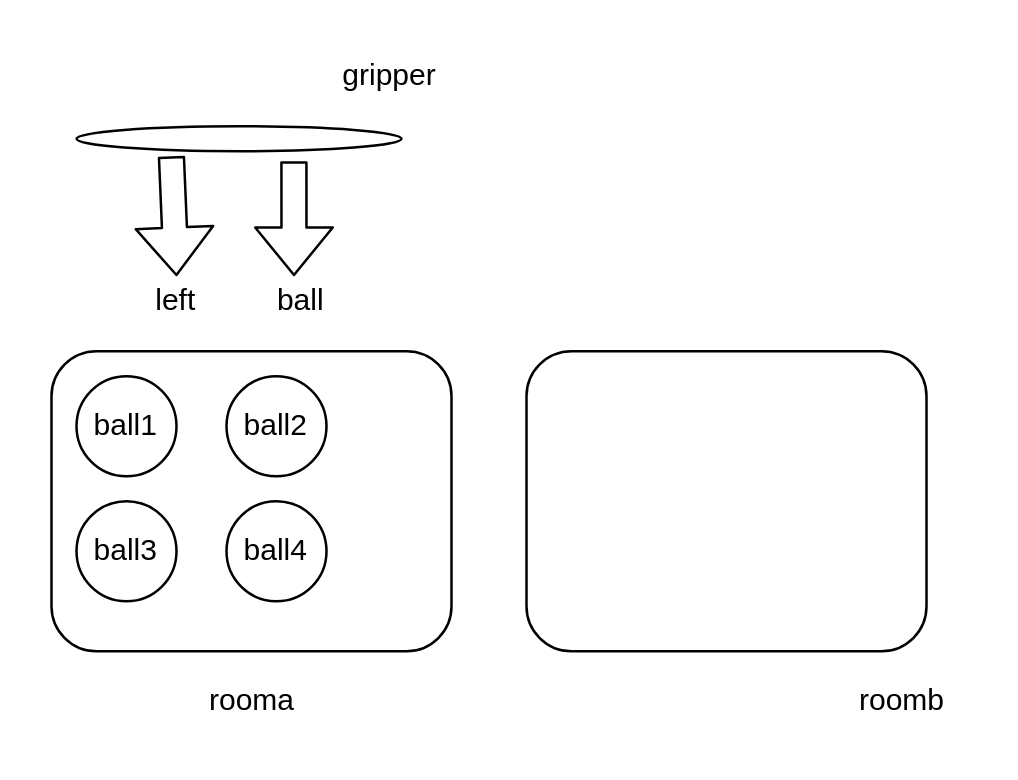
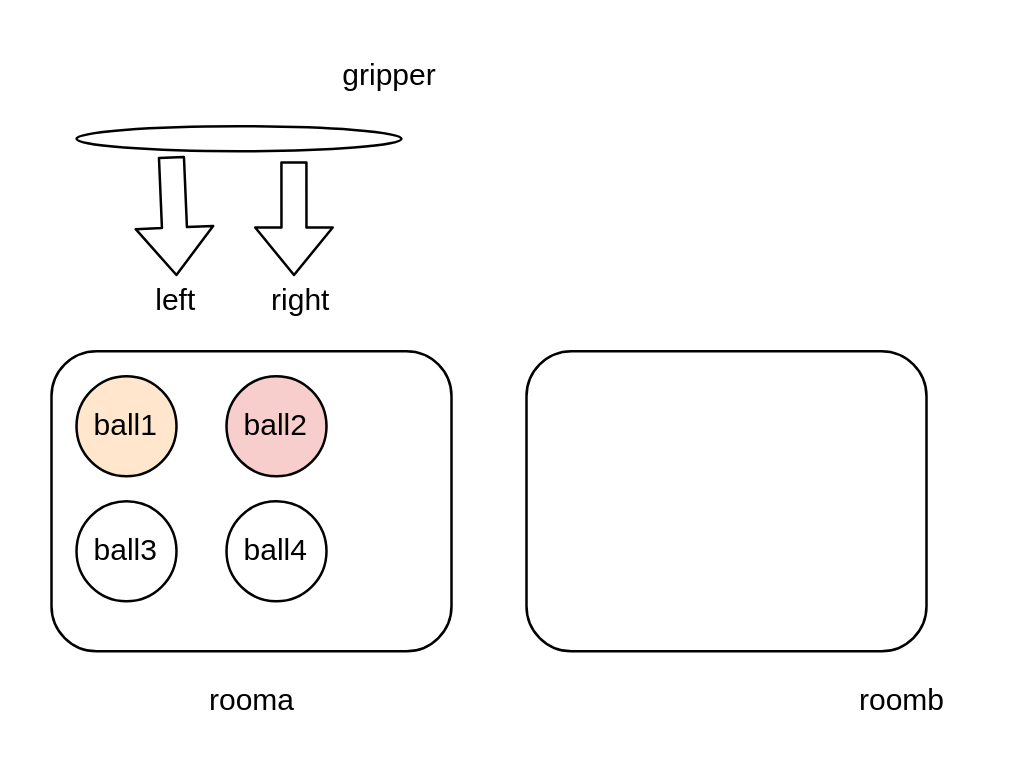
node "ball": label "ball" -> "right"
node "ball1": fillcolor #ffffff -> #ffe6cc
node "ball2": fillcolor #ffffff -> #f8cecc
